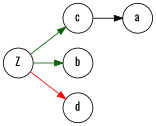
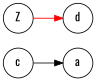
edge "Z" -> "c": removed
node "b": removed
